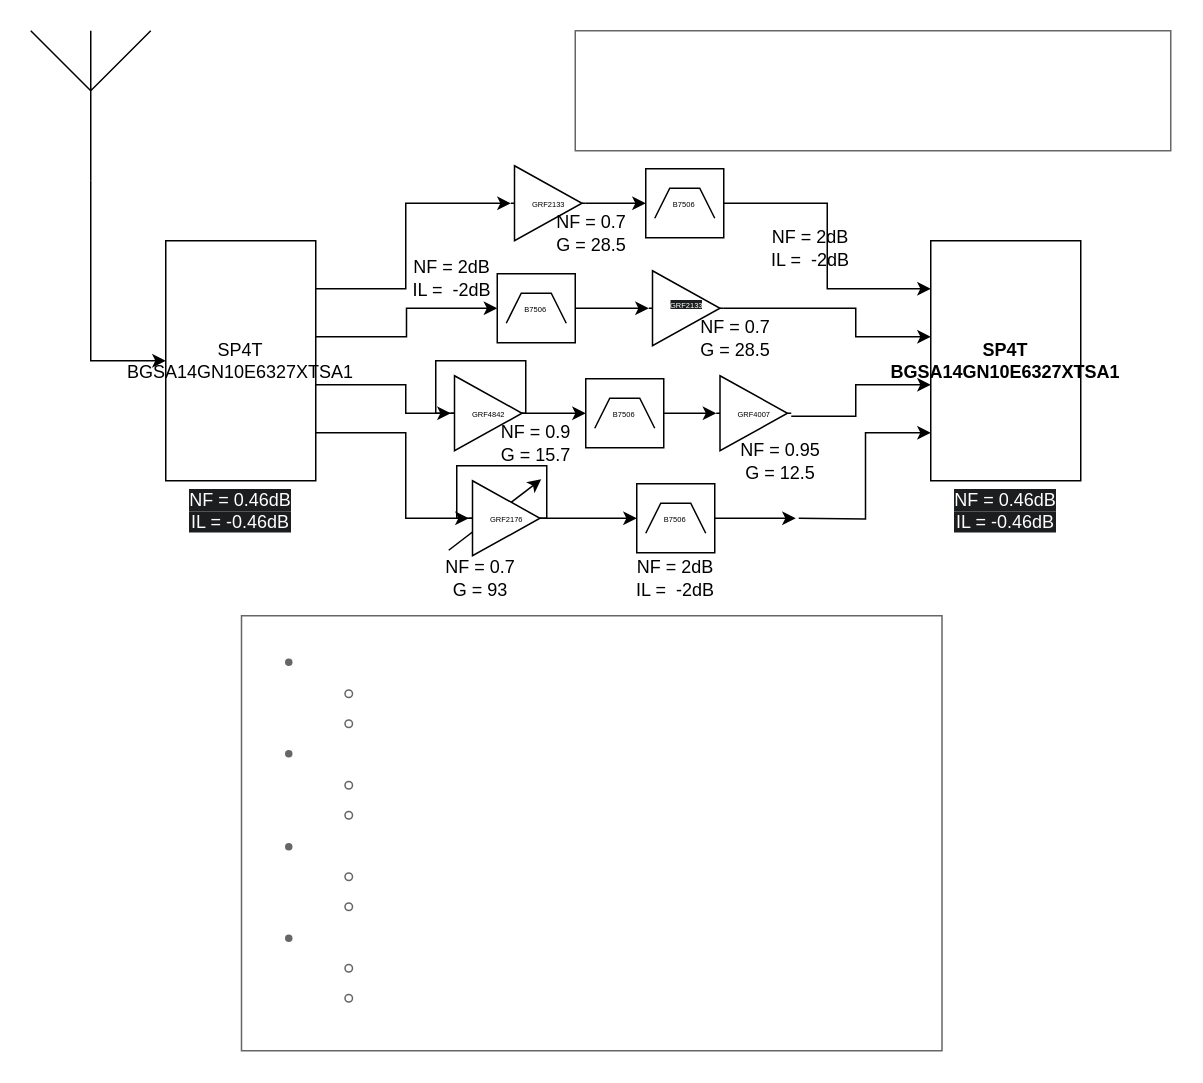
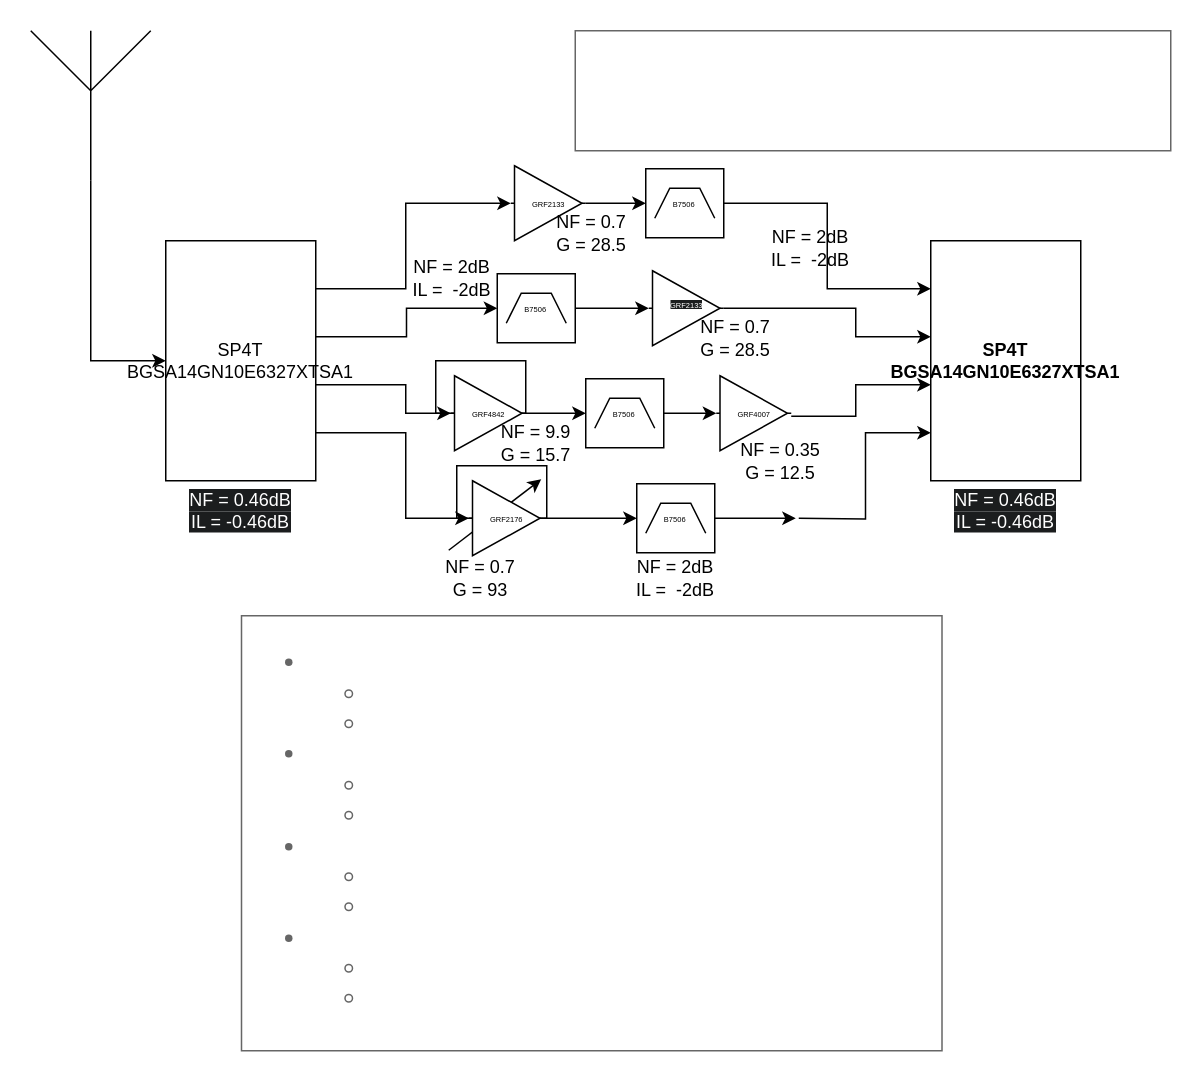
node "NF = 0.9 G = 15.7": label "NF = 0.9 G = 15.7" -> "NF = 9.9 G = 15.7"
node "NF = 0.95 G = 12.5": label "NF = 0.95 G = 12.5" -> "NF = 0.35 G = 12.5"
